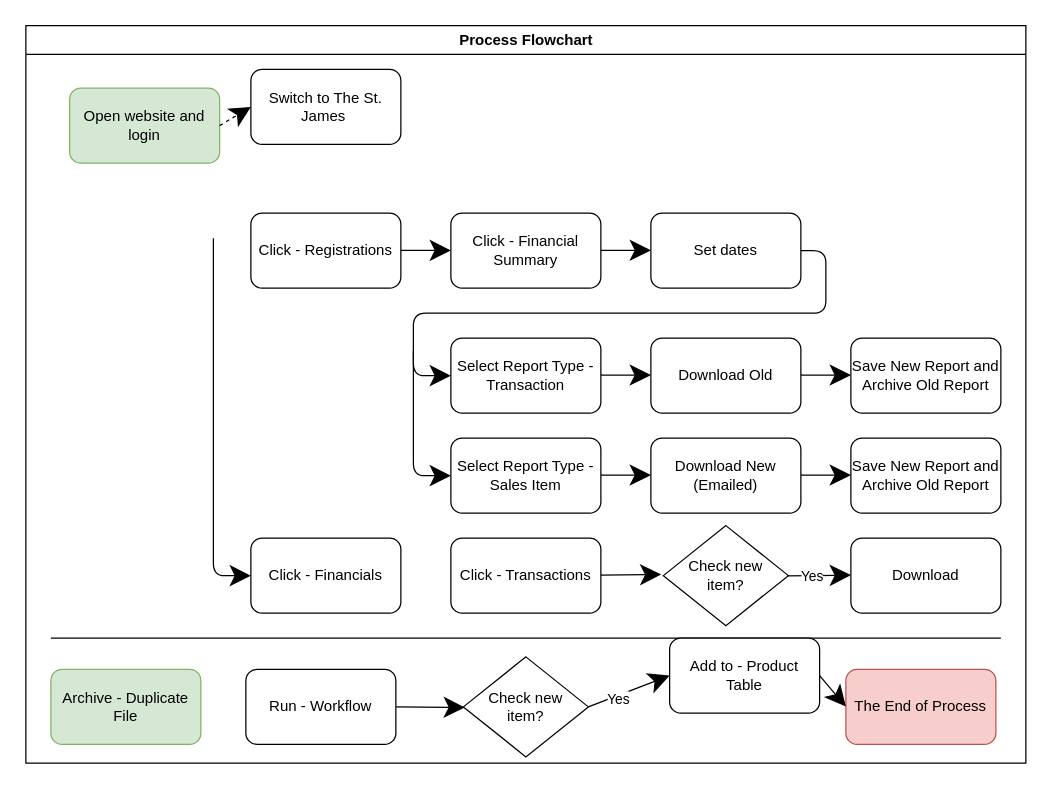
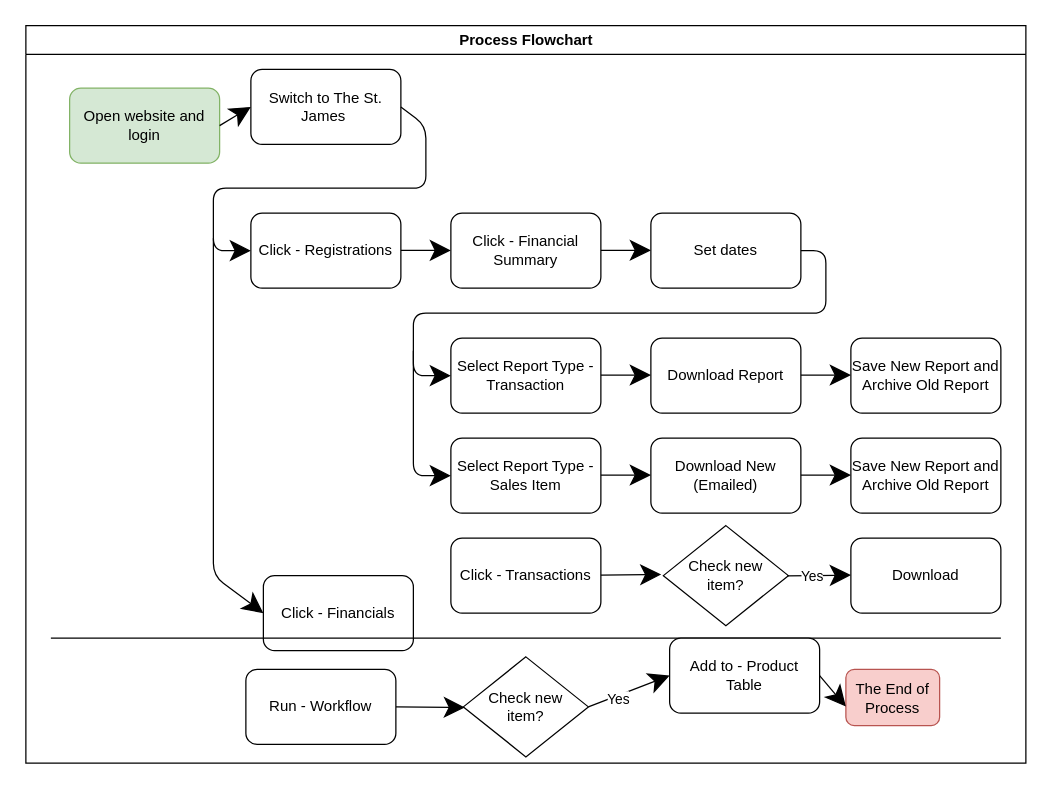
edge "Open website and login" -> "Switch to The St. James": style dashed -> solid
edge "Switch to The St. James" -> "Click - Registrations": added
node "Download Old": label "Download Old" -> "Download Report"
node "Click - Financials": moved (326, 576) -> (338, 613)
node "Archive - Duplicate File": removed
node "The End of Process": size 150x75 -> 94x56
